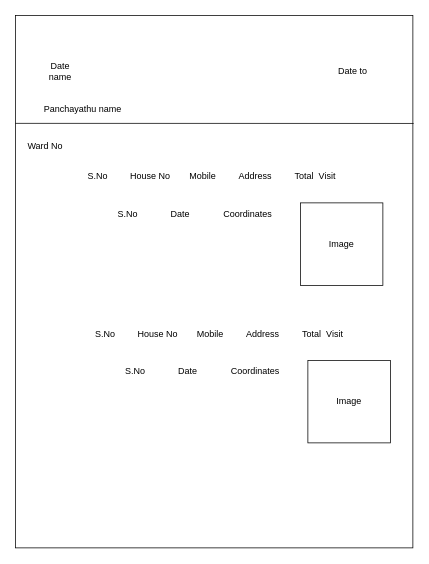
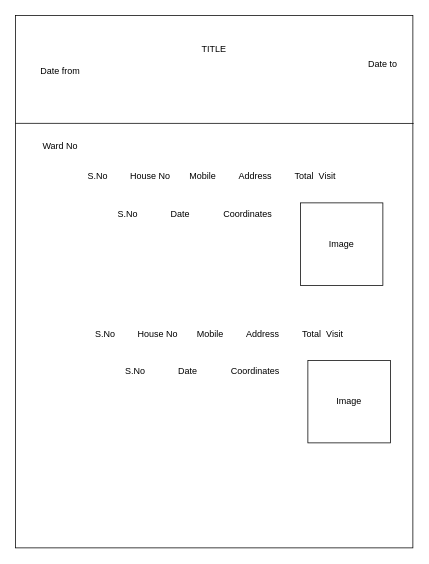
node "TITLE": added
node "Date name": label "Date name" -> "Date from"
node "Date to": moved (353, 72) -> (383, 64)
node "Panchayathu name": removed
node "Ward No": moved (45, 147) -> (60, 147)
